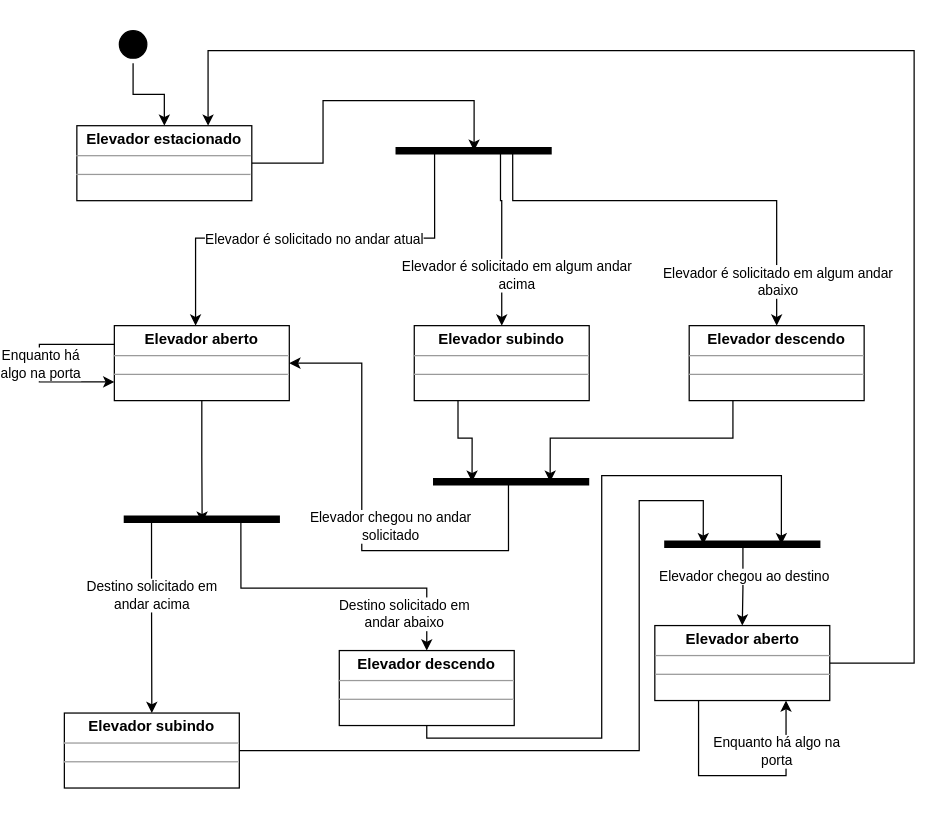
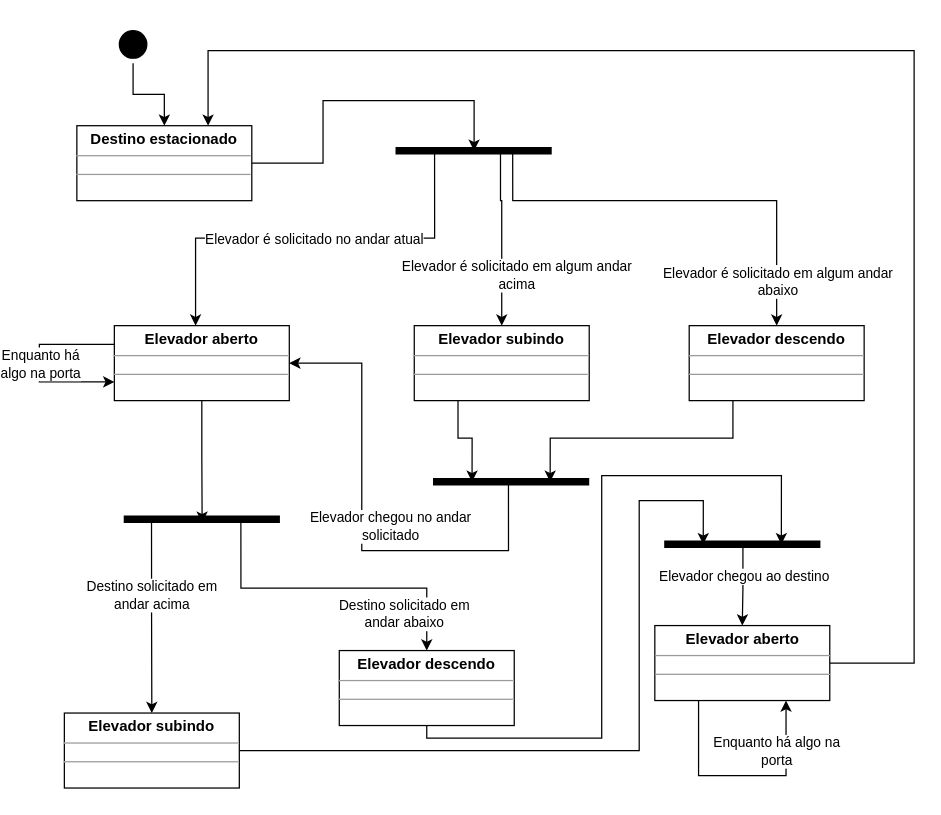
node "Elevador estacionado": label "Elevador estacionado" -> "Destino estacionado"
